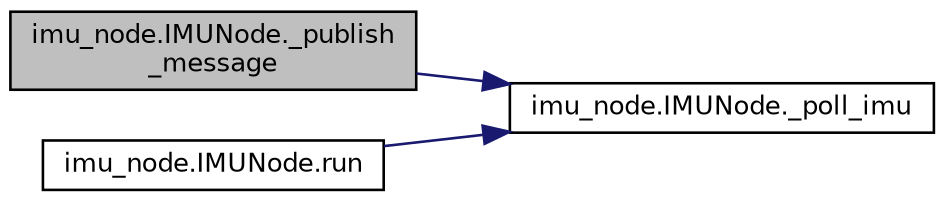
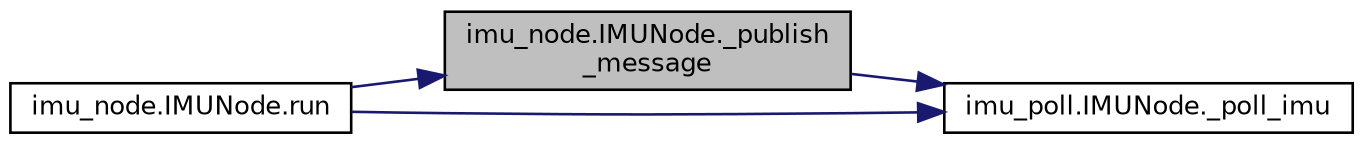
edge "imu_node.IMUNode.run" -> "imu_node.IMUNode._publish _message": added
node "imu_node.IMUNode._poll_imu": label "imu_node.IMUNode._poll_imu" -> "imu_poll.IMUNode._poll_imu"
